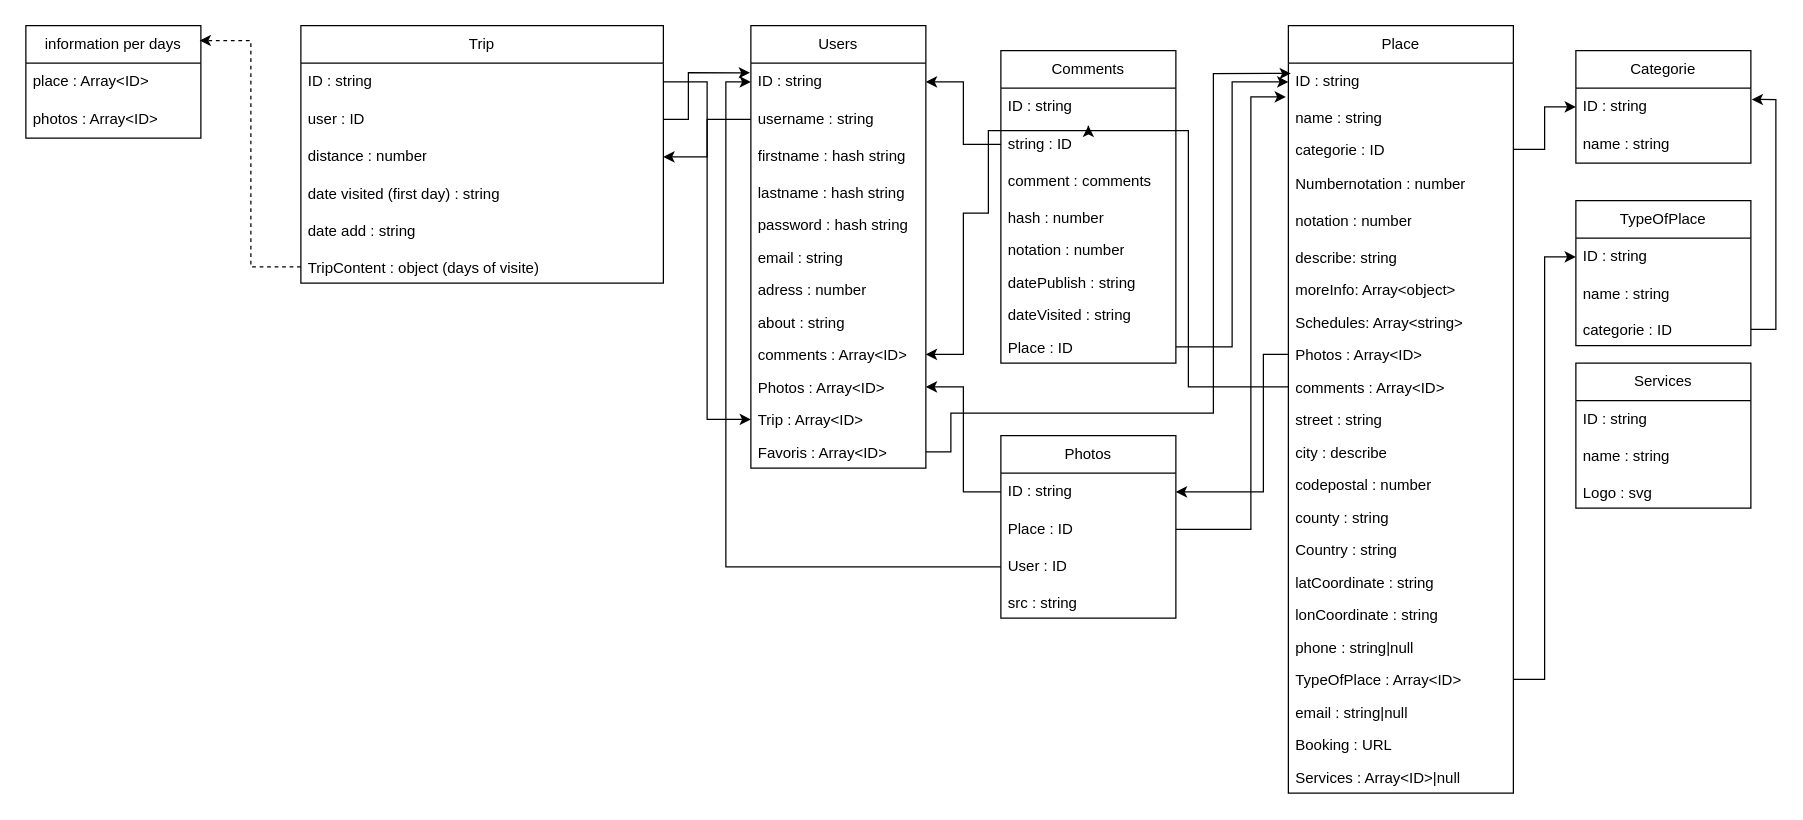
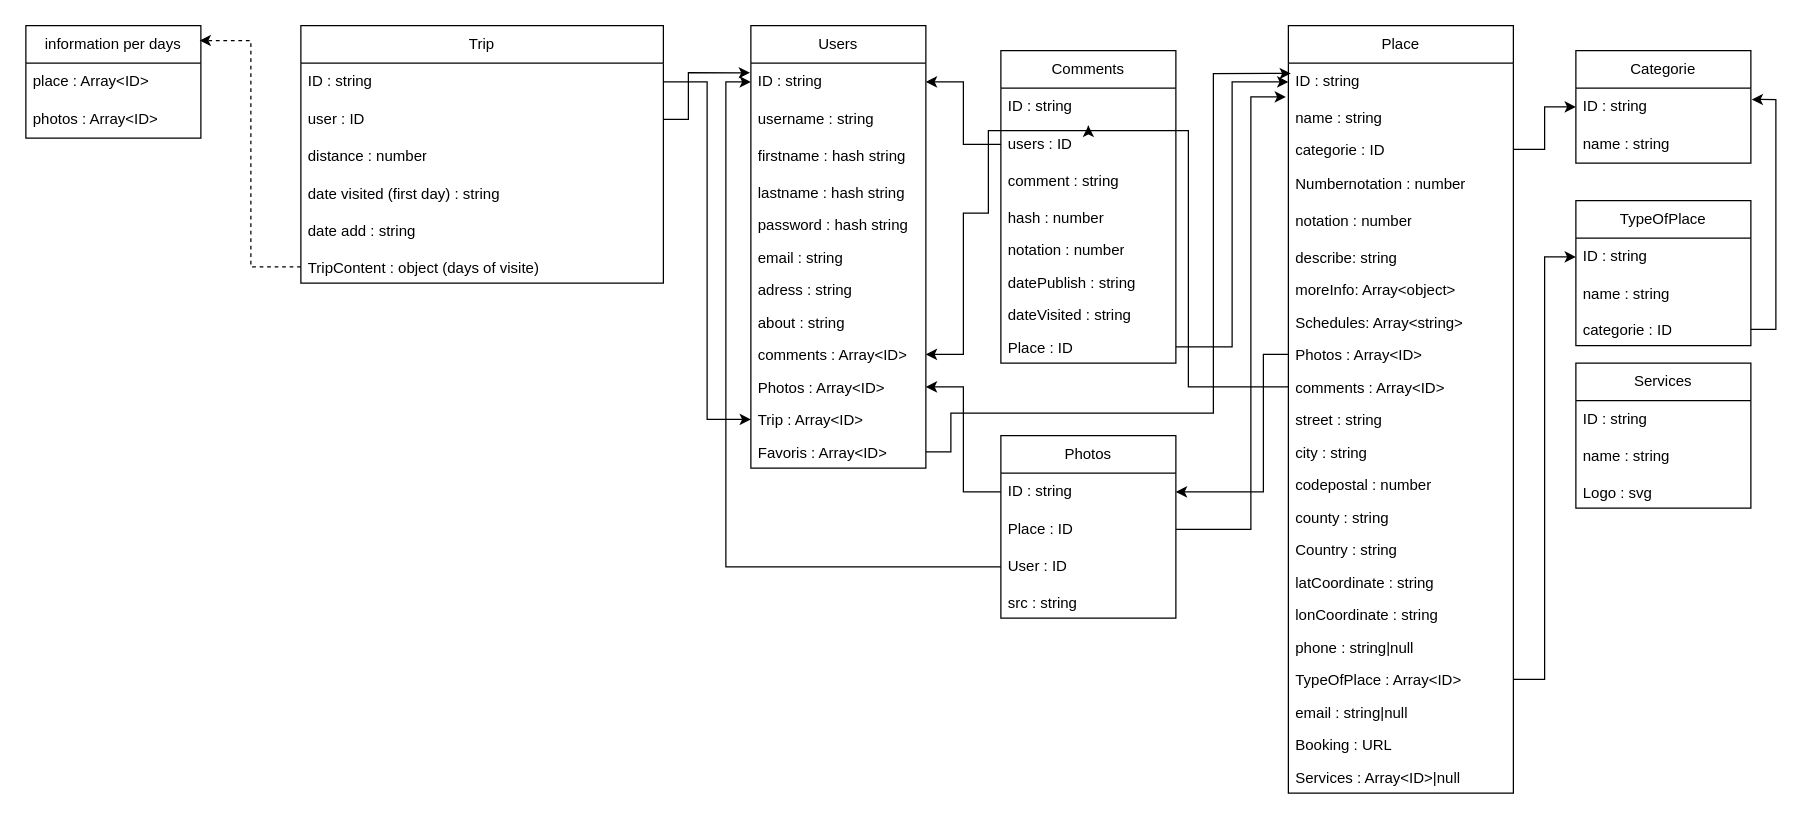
edge "username : string" -> "distance : number": removed
node "string : ID": label "string : ID" -> "users : ID"
node "comment : comments": label "comment : comments" -> "comment : string"
node "adress : number": label "adress : number" -> "adress : string"
node "city : describe": label "city : describe" -> "city : string"
